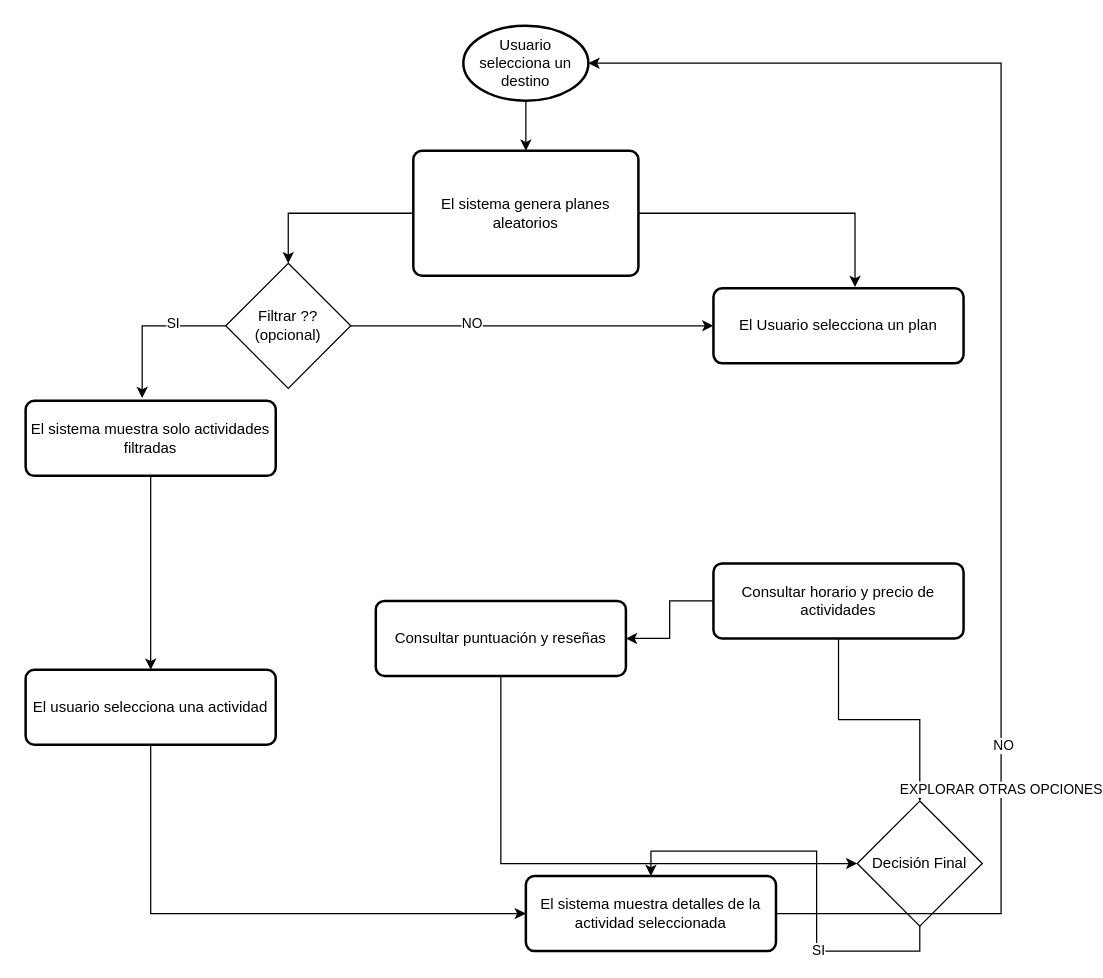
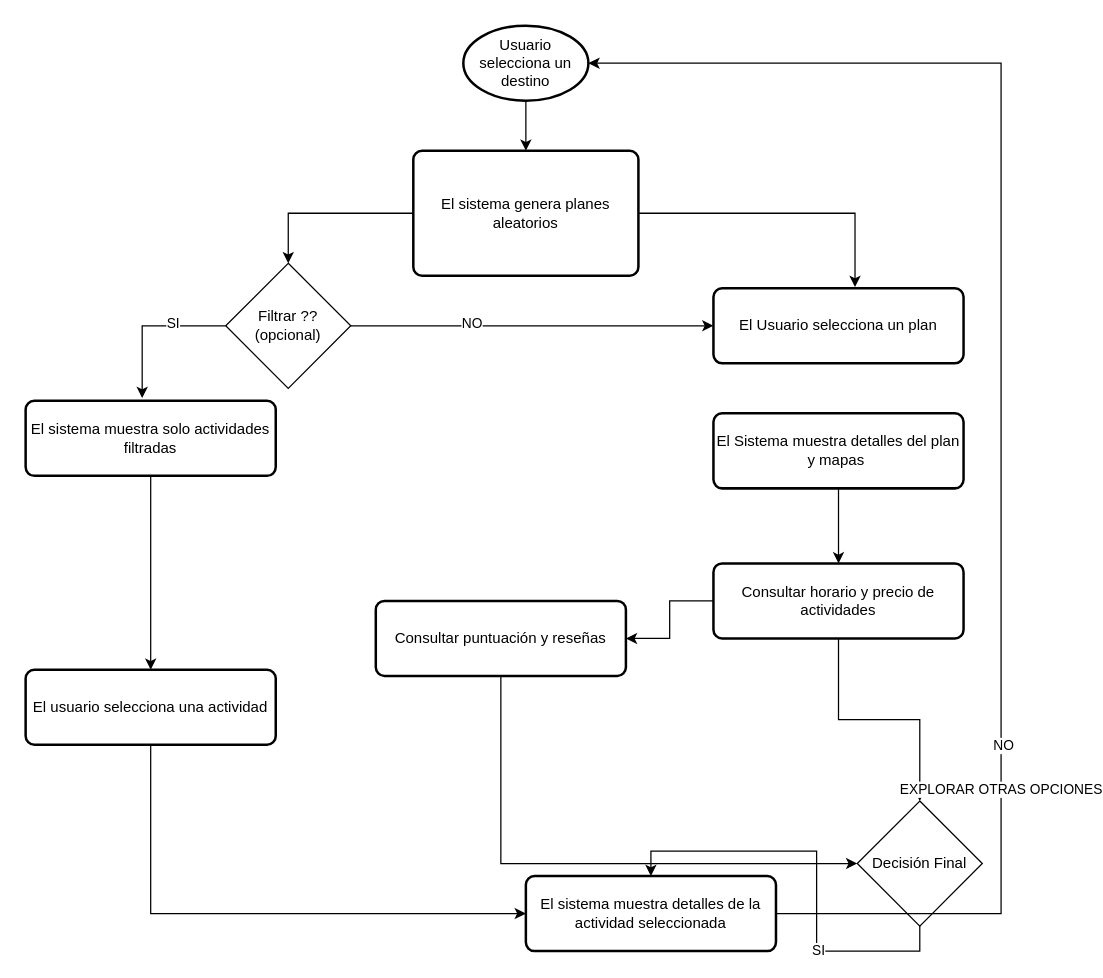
node "El Sistema muestra detalles del plan y mapas": added
edge "El Sistema muestra detalles del plan y mapas" -> "Consultar horario y precio de actividades": added
